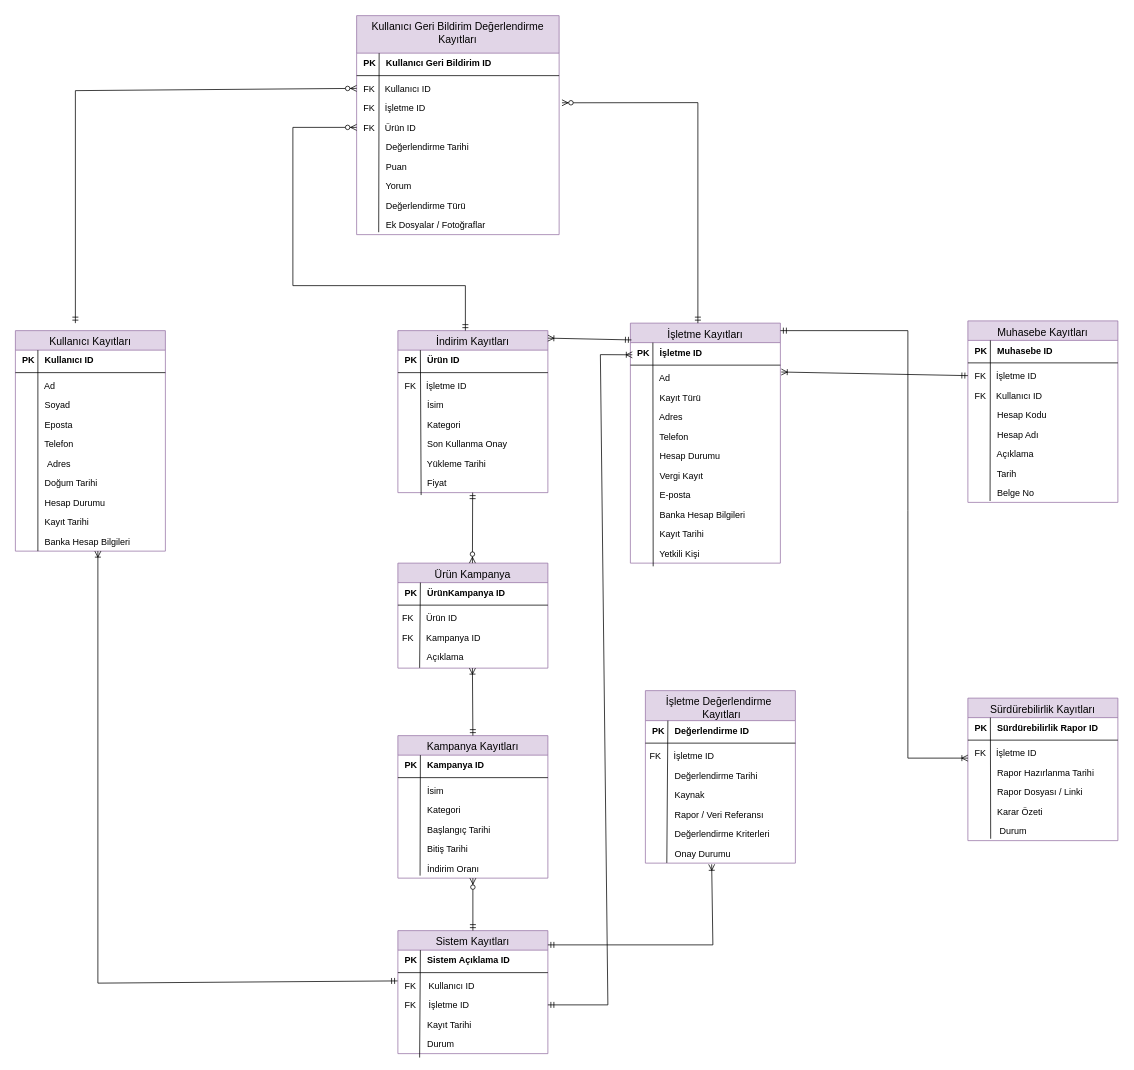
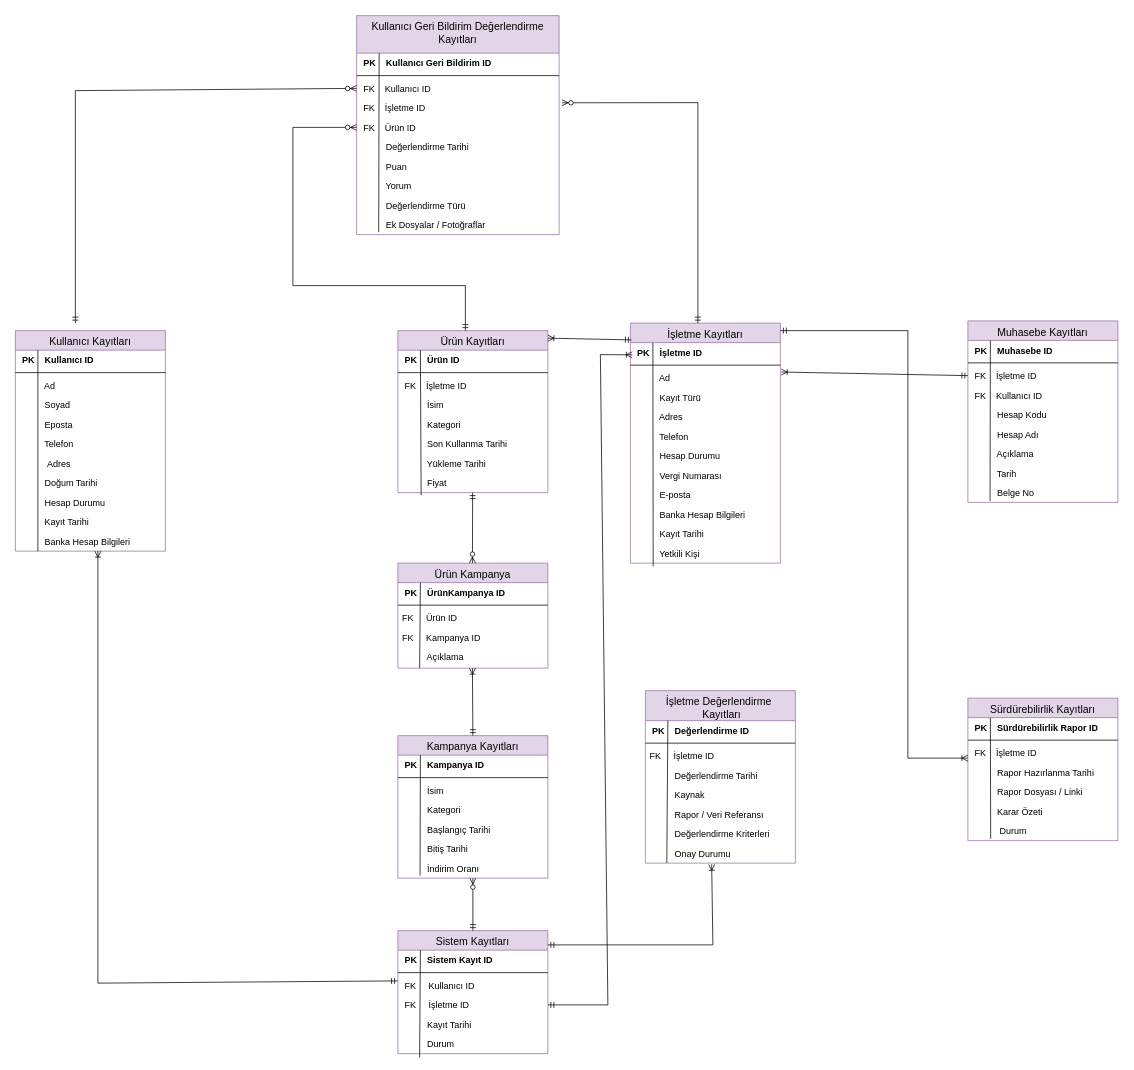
node "İndirim Kayıtları": label "İndirim Kayıtları" -> "Ürün Kayıtları"
node "Son Kullanma Onay": label "Son Kullanma Onay" -> "Son Kullanma Tarihi"
node "Vergi Kayıt": label "Vergi Kayıt" -> "Vergi Numarası"
node "PK Sistem Açıklama ID": label "PK Sistem Açıklama ID" -> "PK Sistem Kayıt ID"
